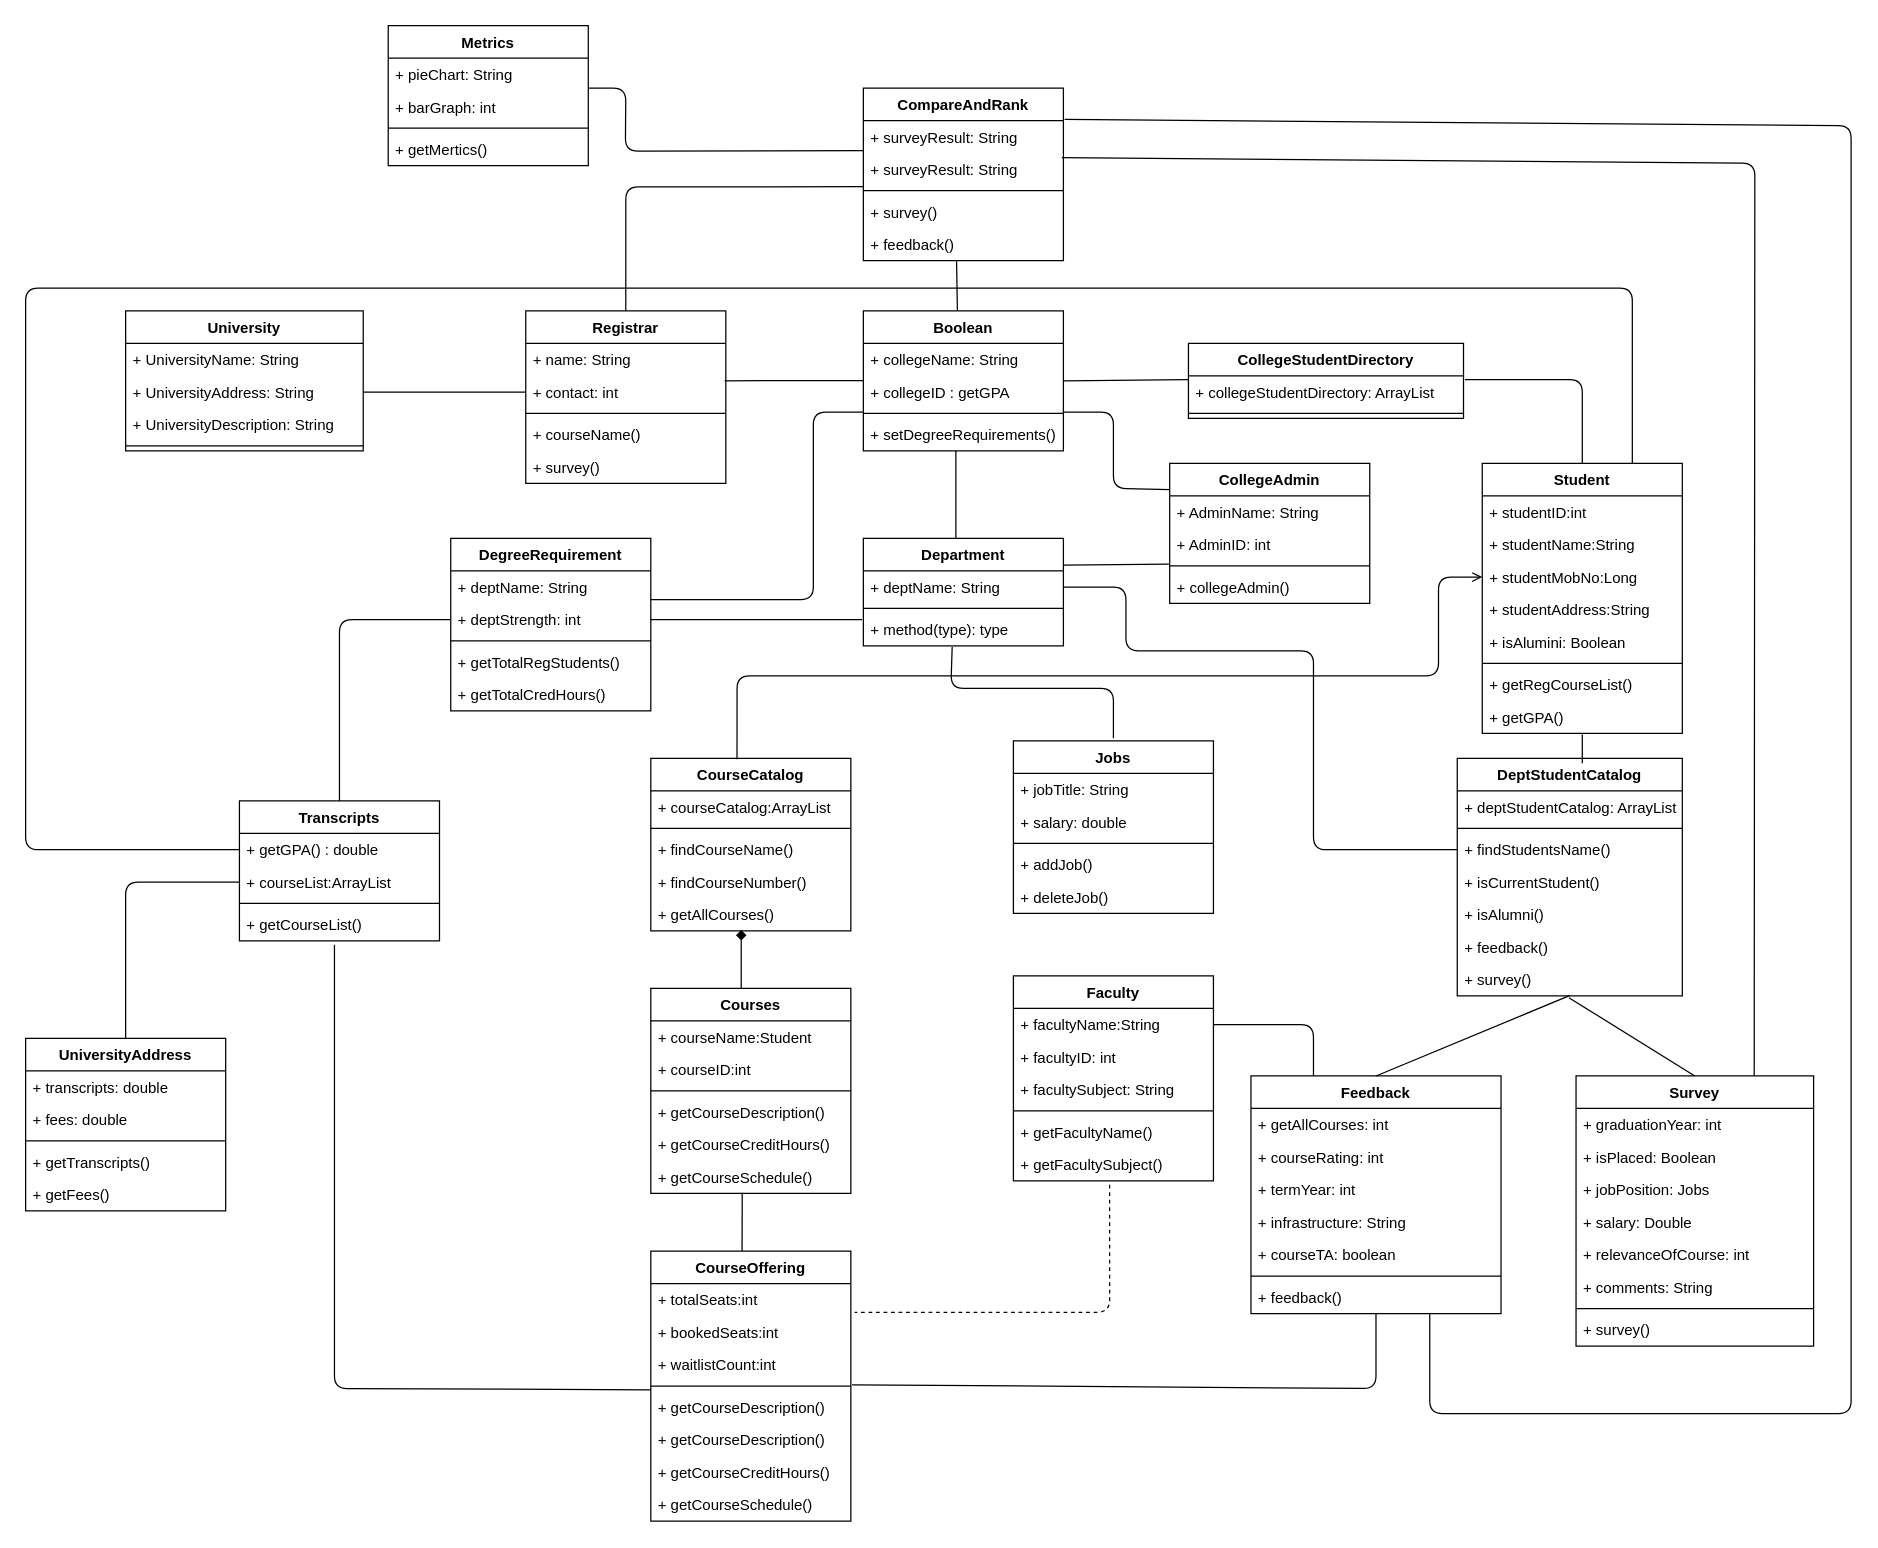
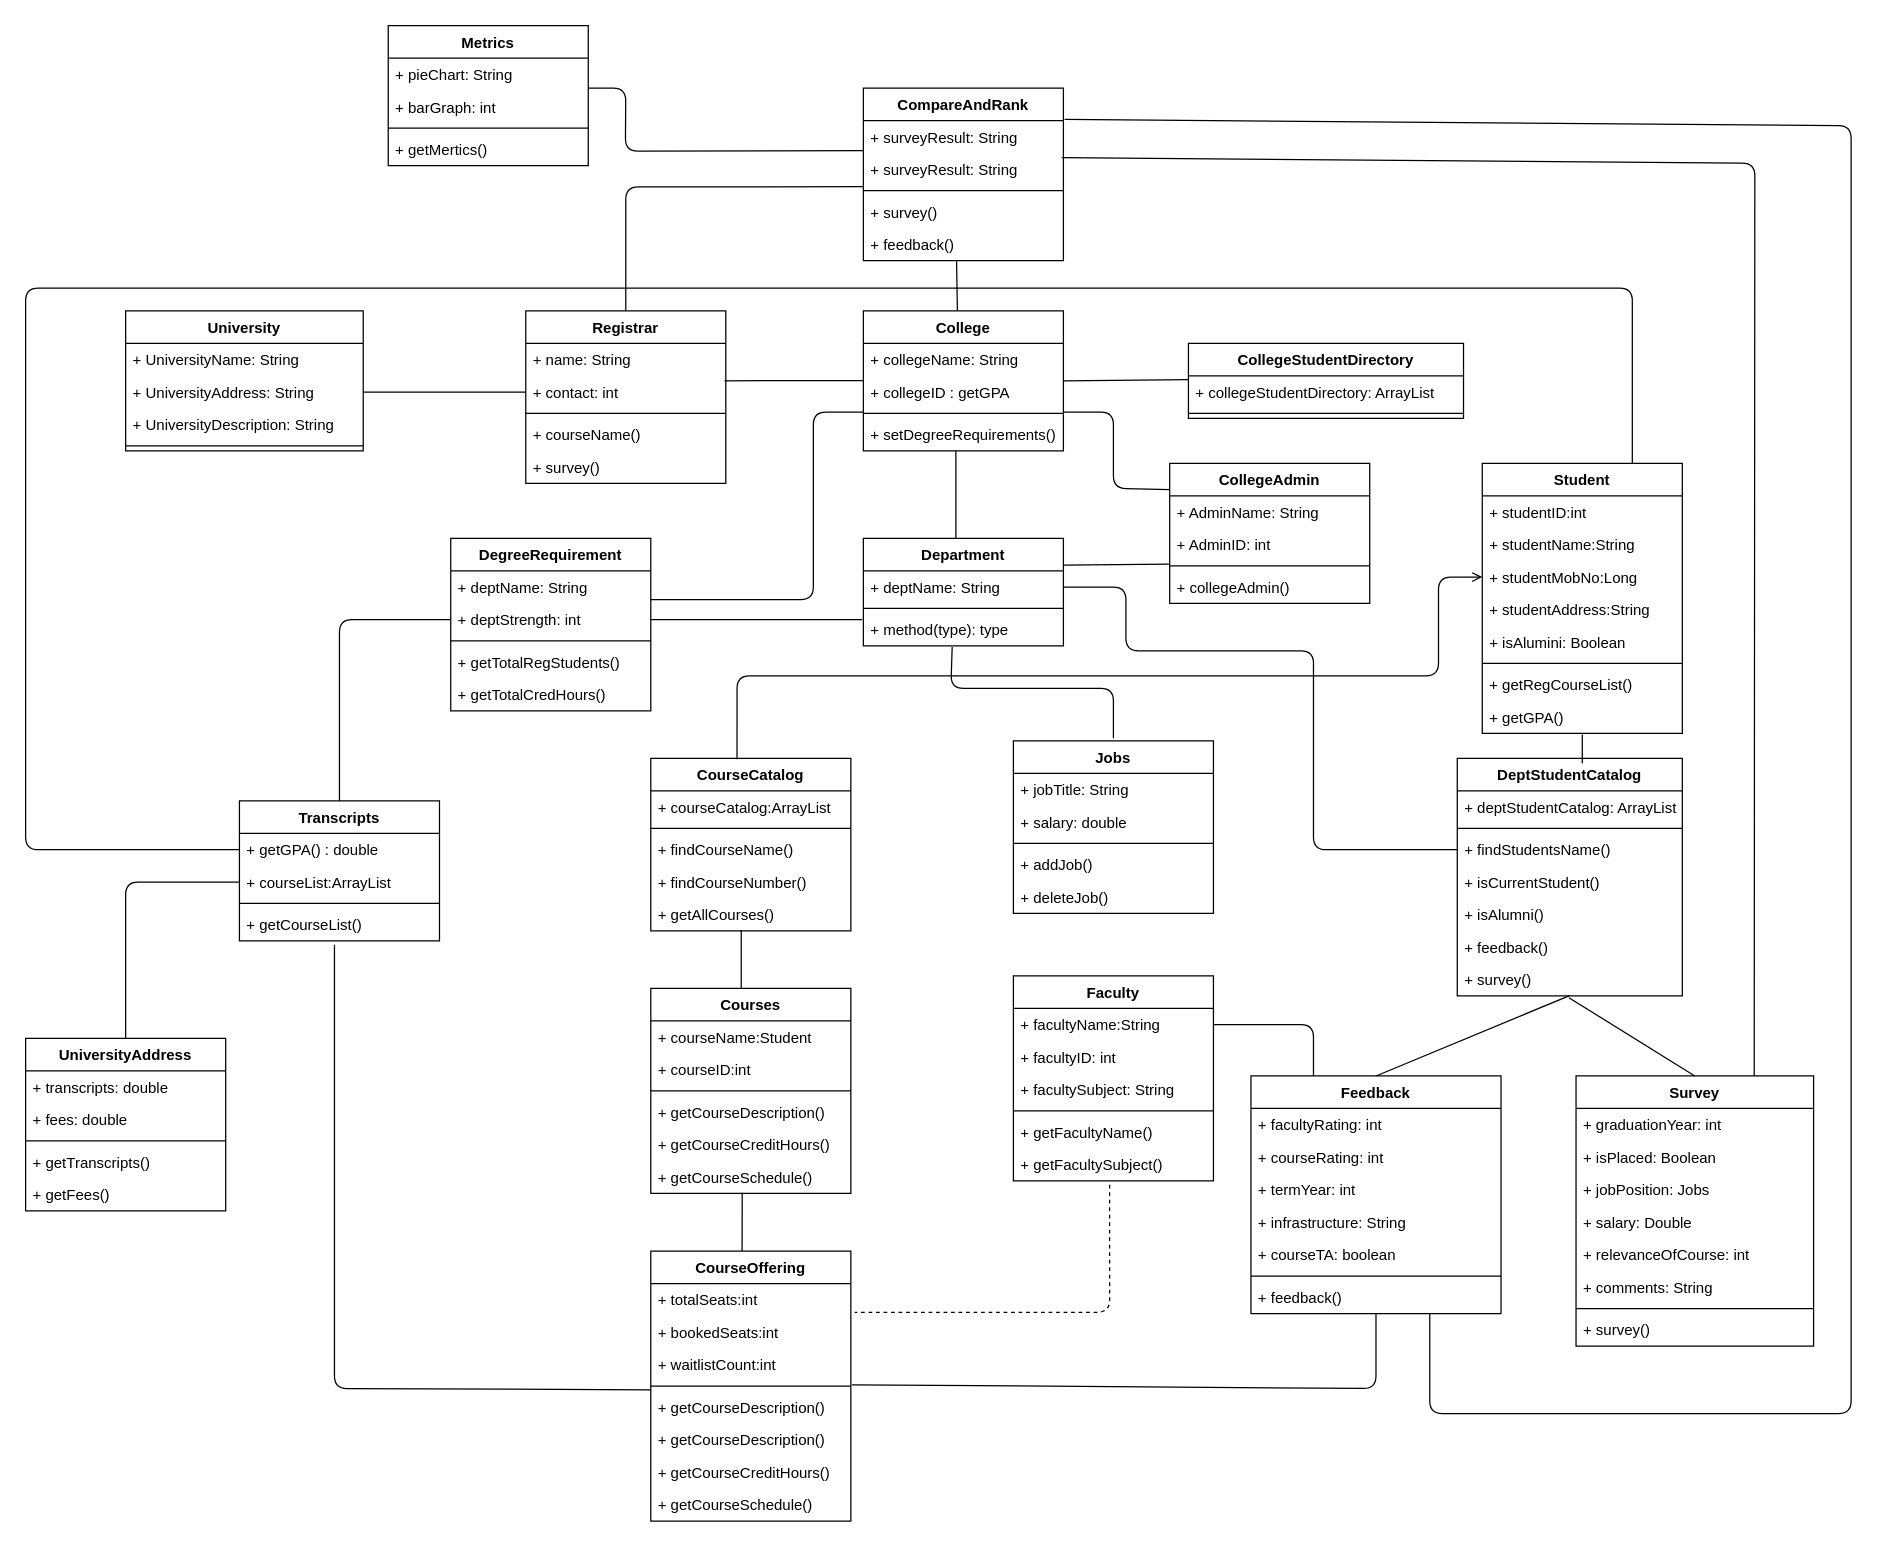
node "Boolean": label "Boolean" -> "College"
edge "+ collegeStudentDirectory: ArrayList" -- "Student": removed
edge "Courses" -> "+ getAllCourses()": arrowhead diamond -> none
node "+ getAllCourses: int": label "+ getAllCourses: int" -> "+ facultyRating: int"
